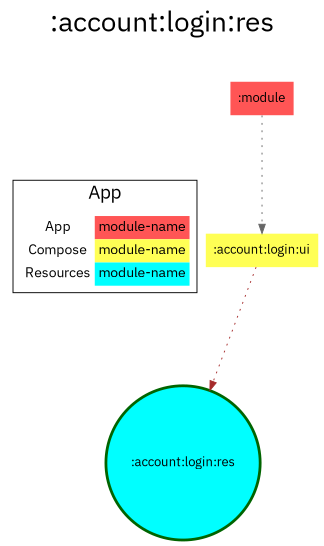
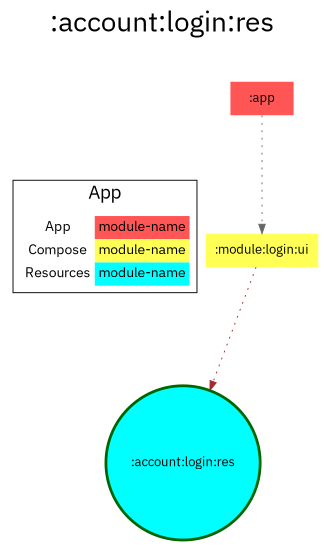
node ":module": label ":module" -> ":app"
node ":account:login:ui": label ":account:login:ui" -> ":module:login:ui"
